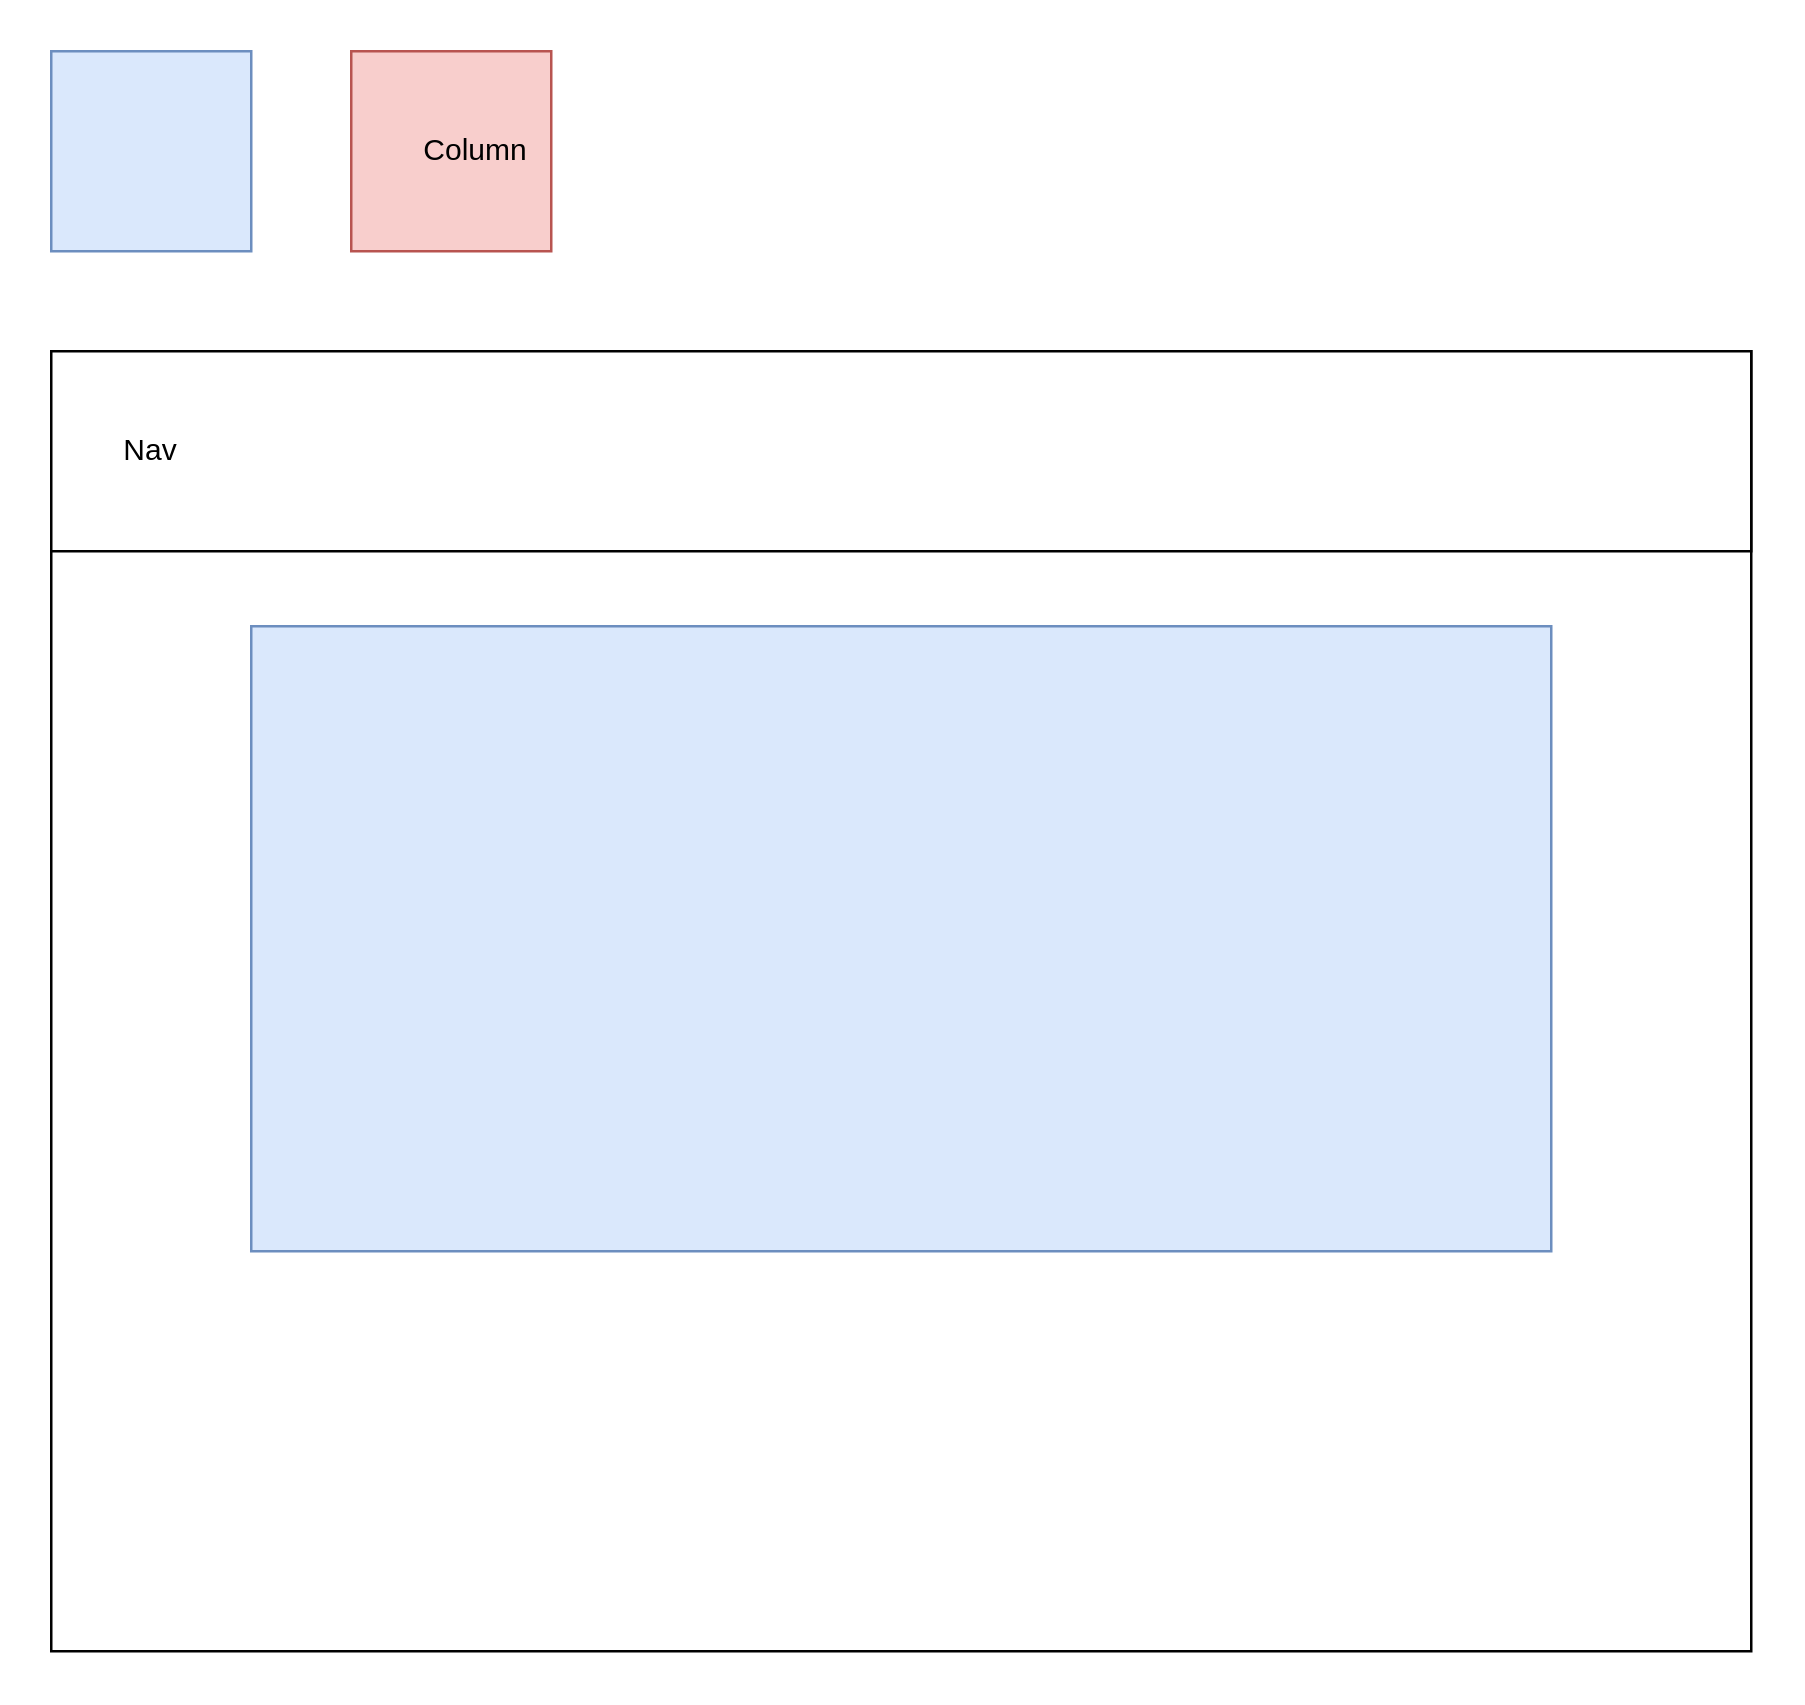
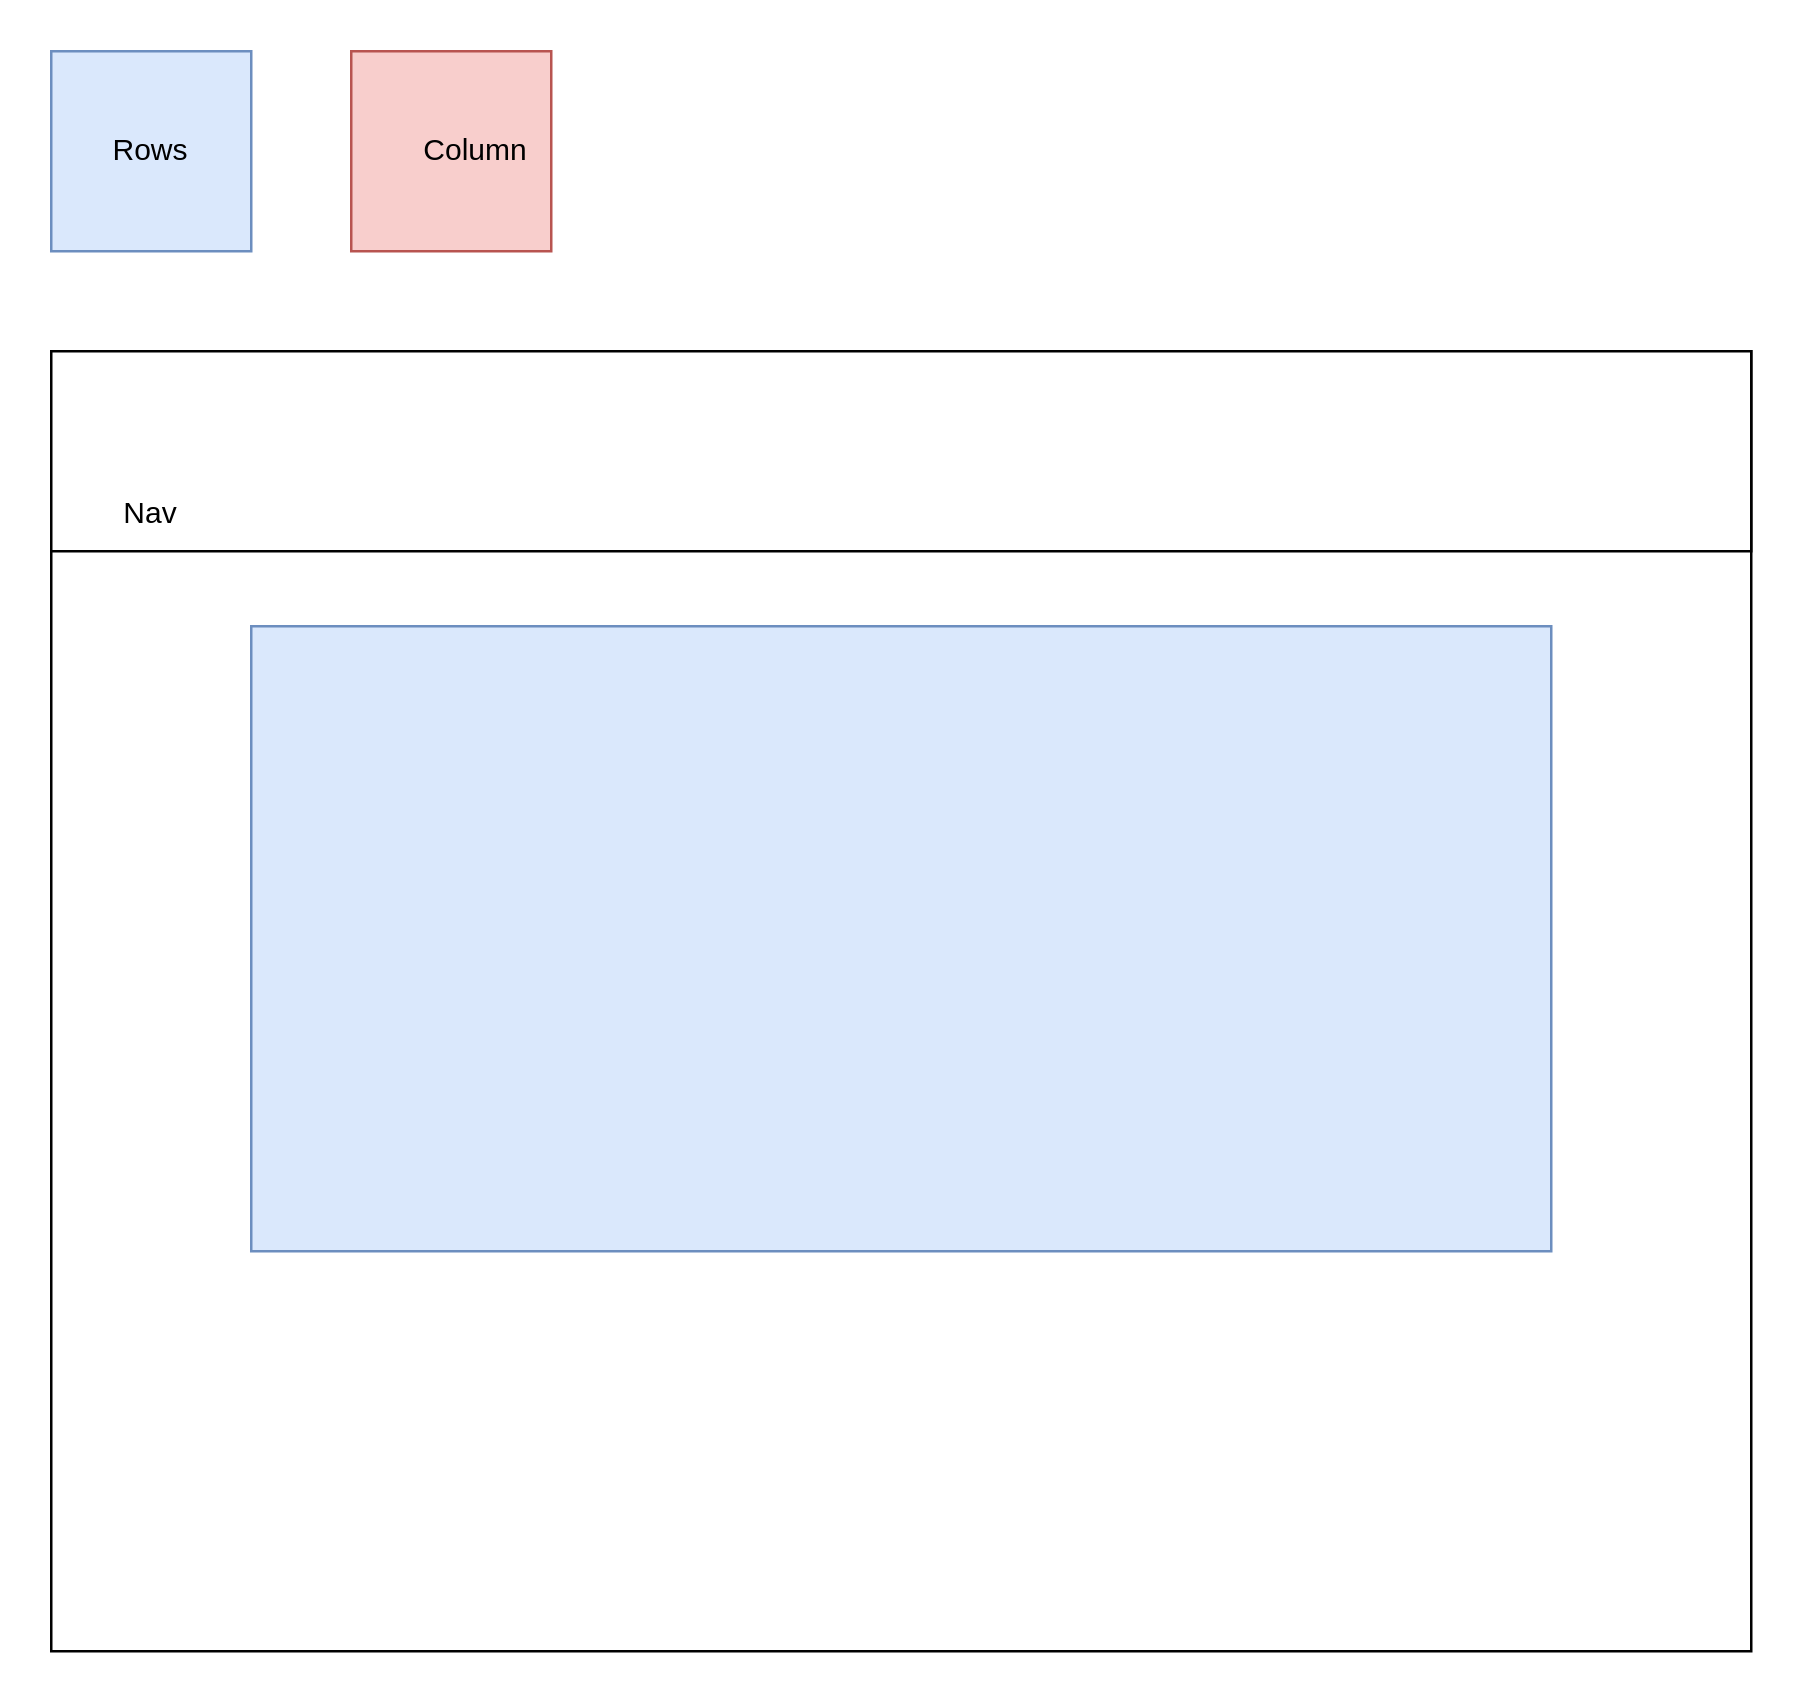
node "Rows": added
node "Nav": moved (151, 451) -> (151, 514)
